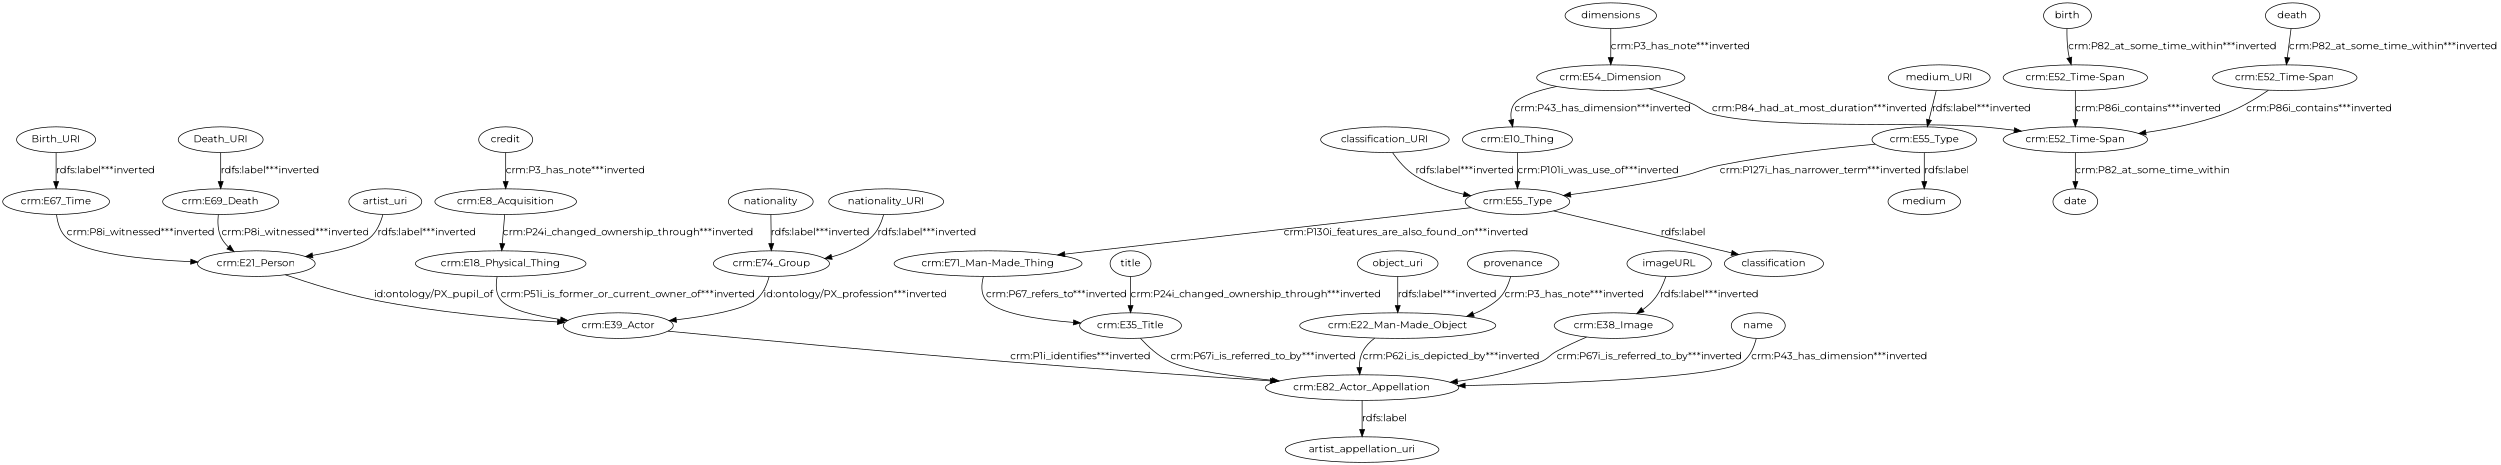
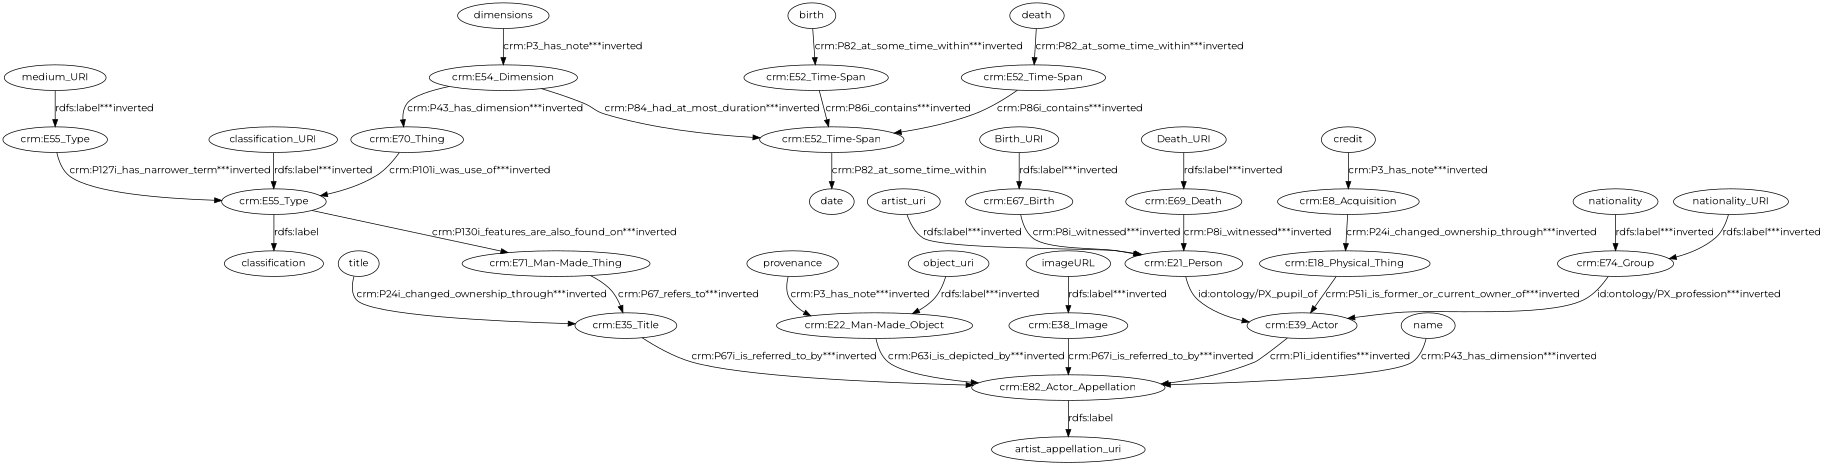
node "crm:E10_Thing": label "crm:E10_Thing" -> "crm:E70_Thing"
node "crm:E67_Time": label "crm:E67_Time" -> "crm:E67_Birth"
node "medium": removed
edge "crm:E22_Man-Made_Object" -> "crm:E82_Actor_Appellation": label "crm:P62i_is_depicted_by***inverted" -> "crm:P63i_is_depicted_by***inverted"
